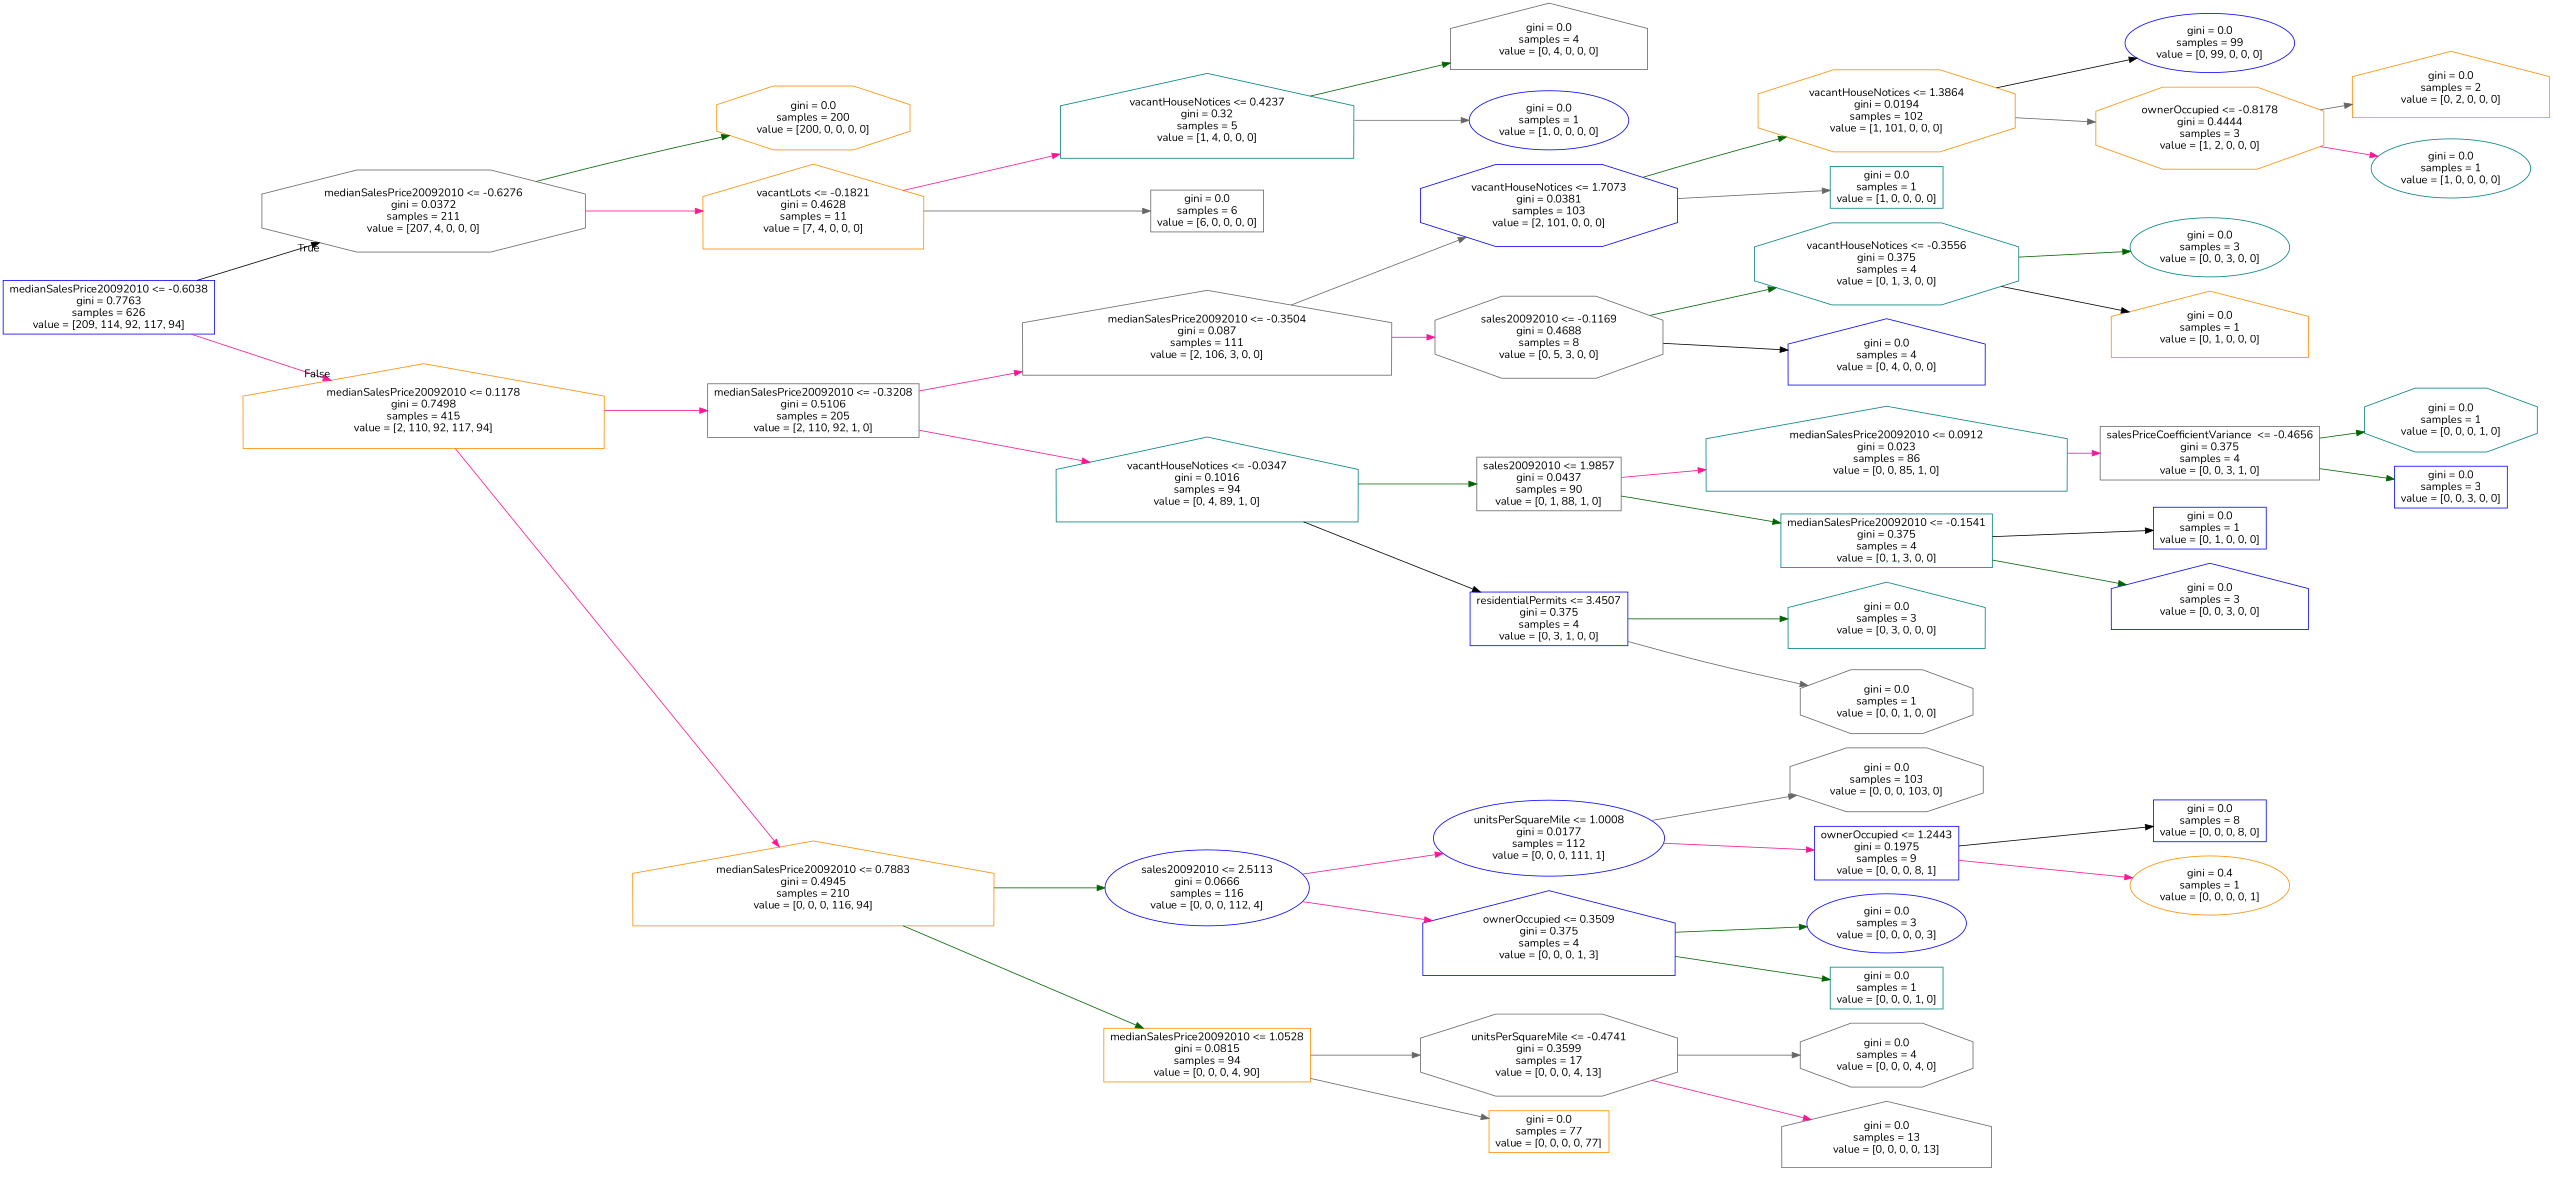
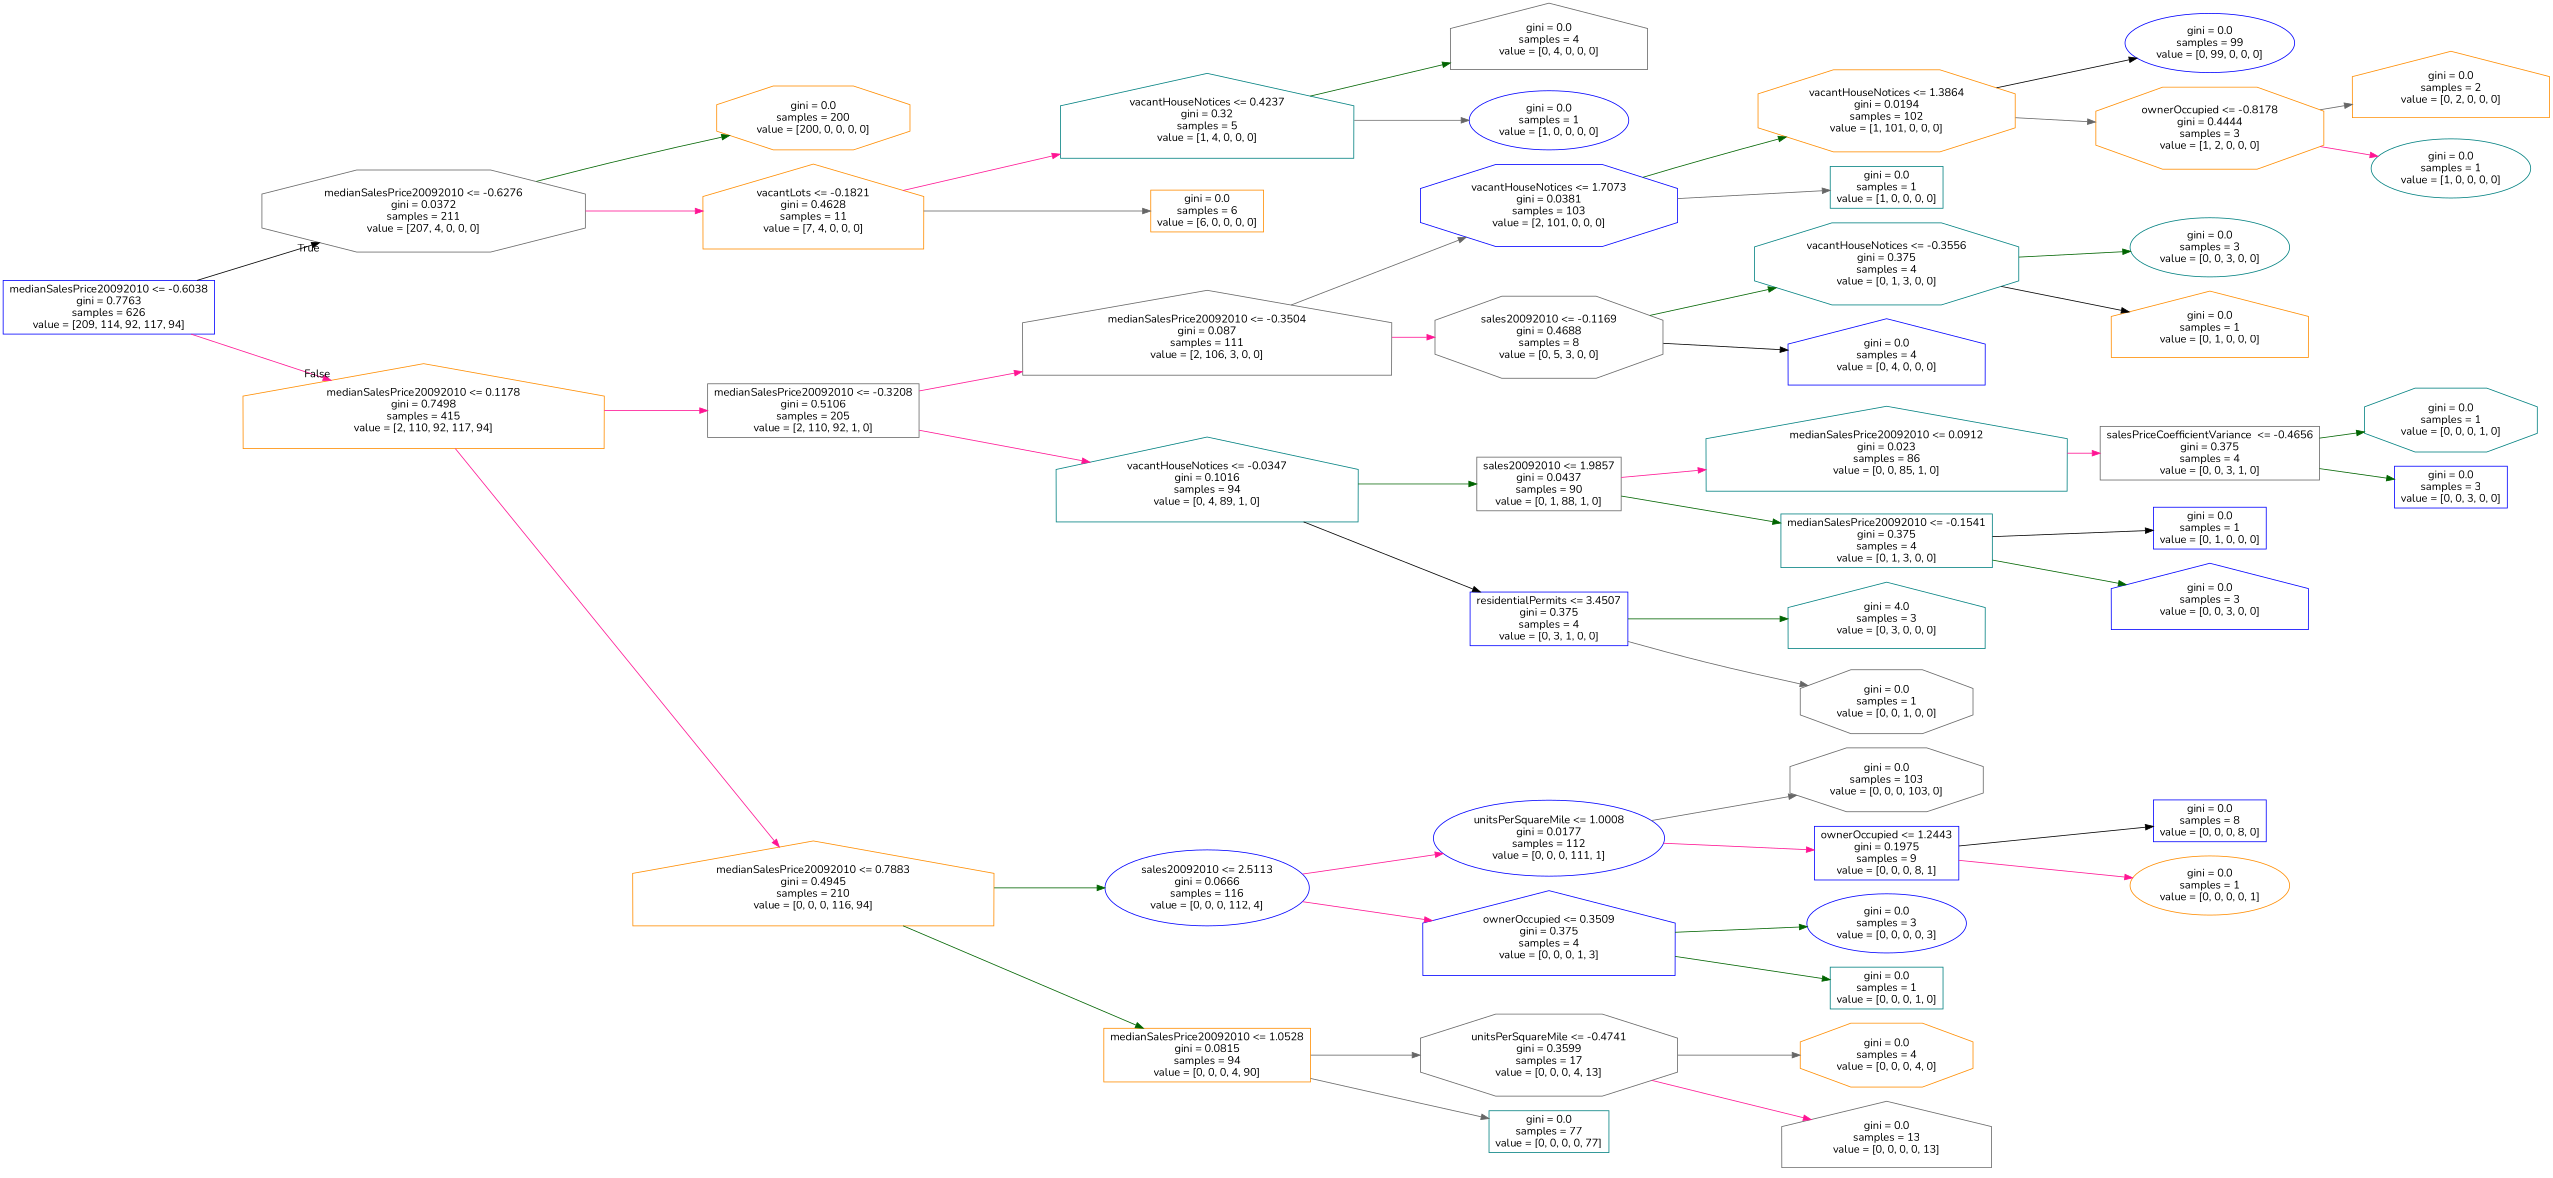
node "gini = 0.0 samples = 6 value = [6, 0, 0, 0, 0]": color gray40 -> darkorange
node "gini = 0.0 samples = 3 value = [0, 3, 0, 0, 0]": label "gini = 0.0 samples = 3 value = [0, 3, 0, 0, 0]" -> "gini = 4.0 samples = 3 value = [0, 3, 0, 0, 0]"
node "gini = 0.4 samples = 1 value = [0, 0, 0, 0, 1]": label "gini = 0.4 samples = 1 value = [0, 0, 0, 0, 1]" -> "gini = 0.0 samples = 1 value = [0, 0, 0, 0, 1]"
node "gini = 0.0 samples = 4 value = [0, 0, 0, 4, 0]": color gray40 -> darkorange
node "gini = 0.0 samples = 77 value = [0, 0, 0, 0, 77]": color darkorange -> teal
